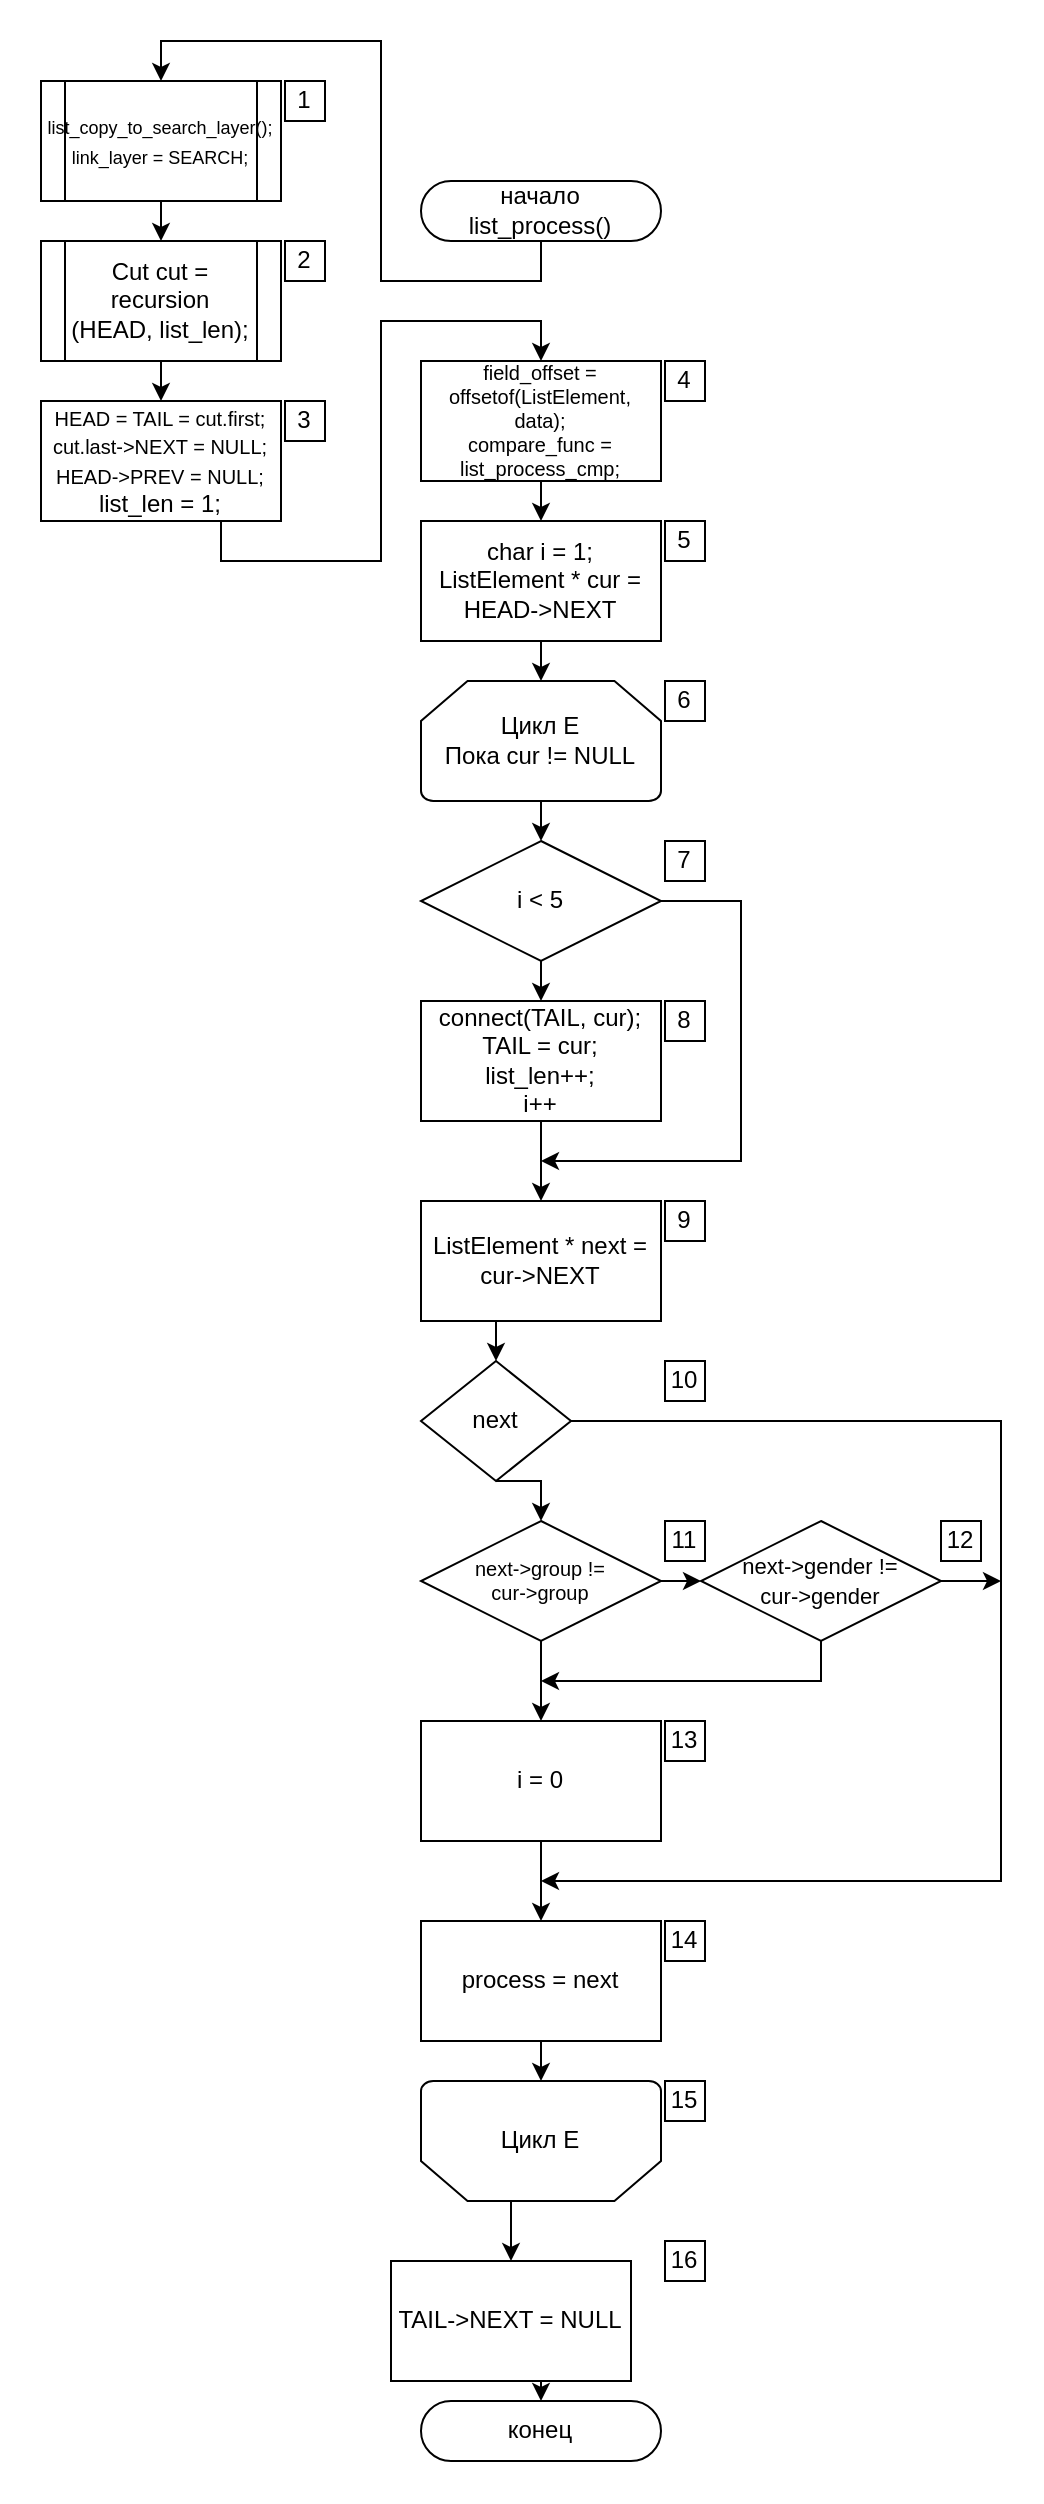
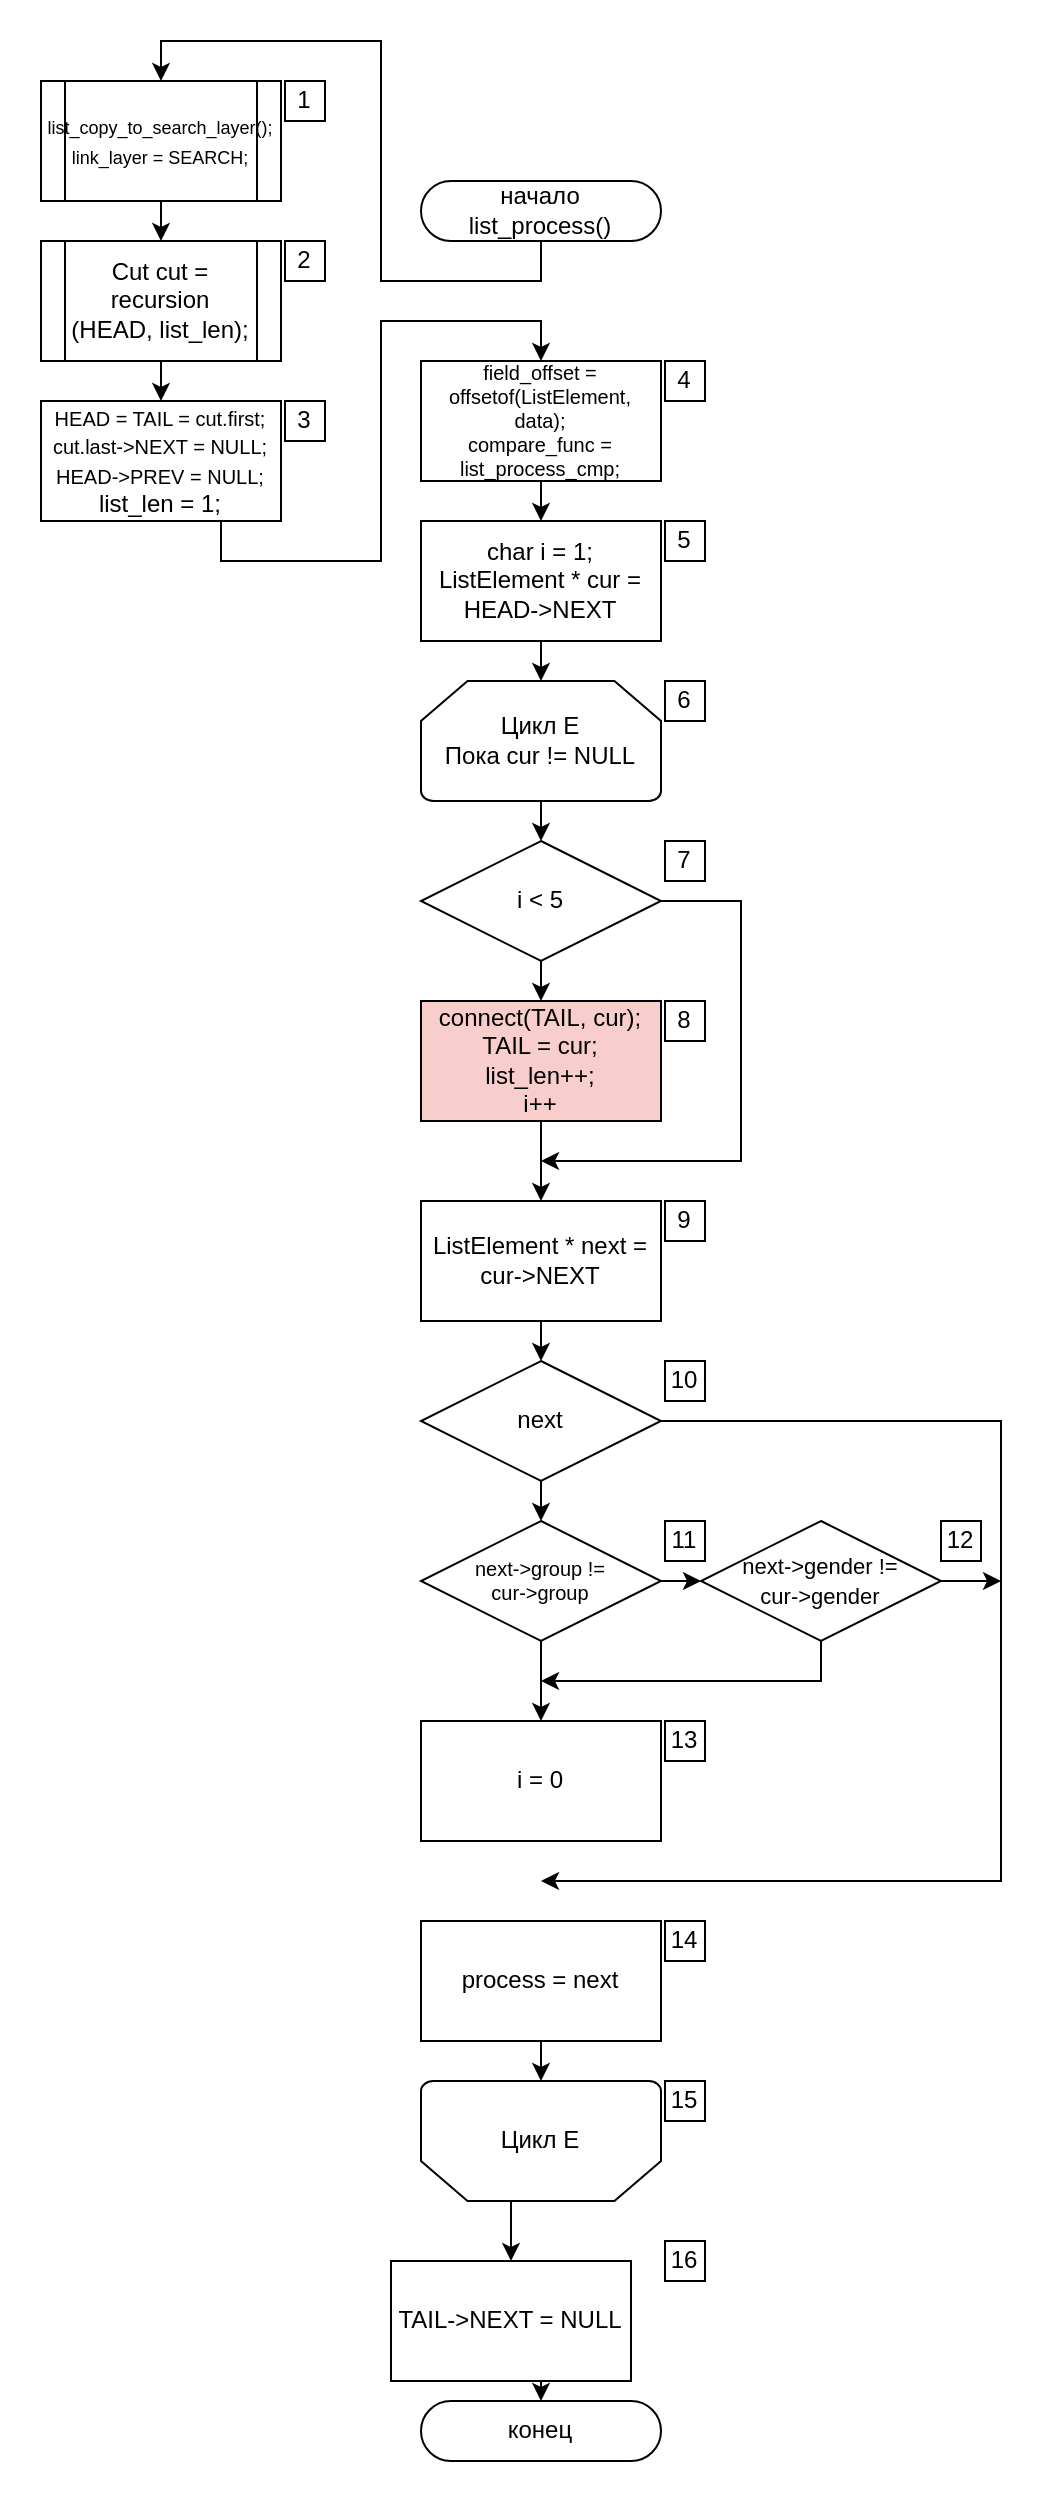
node "connect(TAIL, cur); TAIL = cur; list_len++; i++": fillcolor #ffffff -> #f8cecc
node "next": size 150x120 -> 240x120
edge "i = 0" -> "process = next": removed
